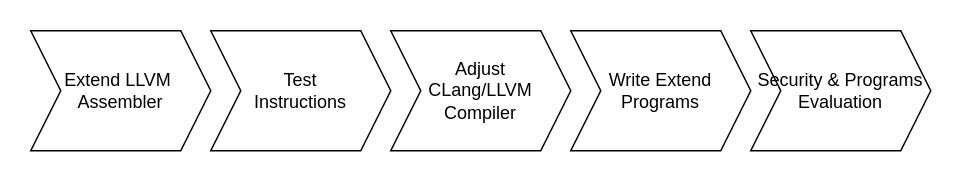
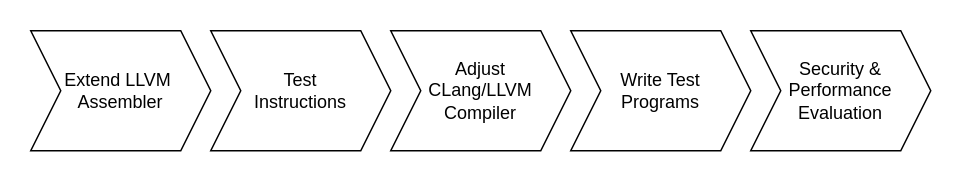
node "Write Extend Programs": label "Write Extend Programs" -> "Write Test Programs"
node "Security & Programs Evaluation": label "Security & Programs Evaluation" -> "Security & Performance Evaluation"
